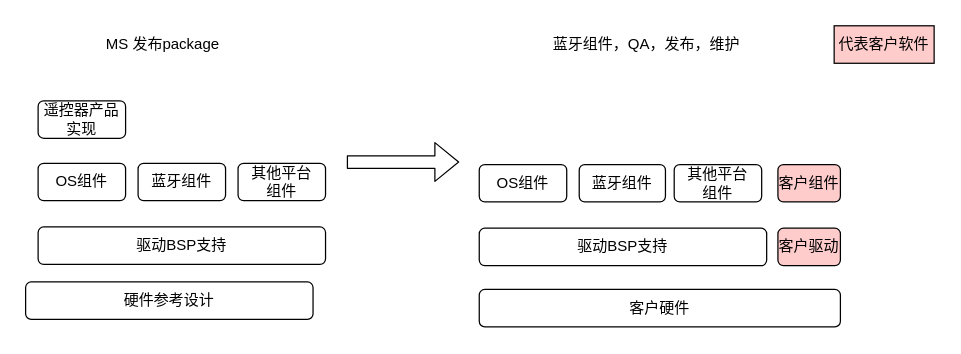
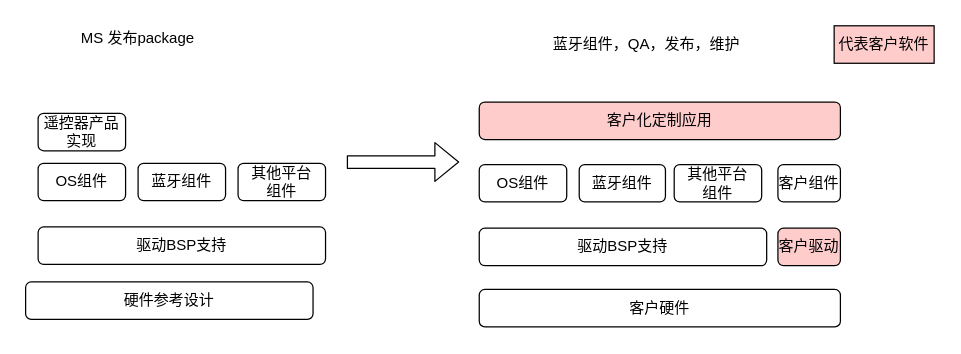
node "MS 发布package": moved (163, 44) -> (138, 38)
node "遥控器产品实现": moved (82, 119) -> (82, 132)
node "客户化定制应用": added
node "客户组件": fillcolor #ffcccc -> #ffffff
